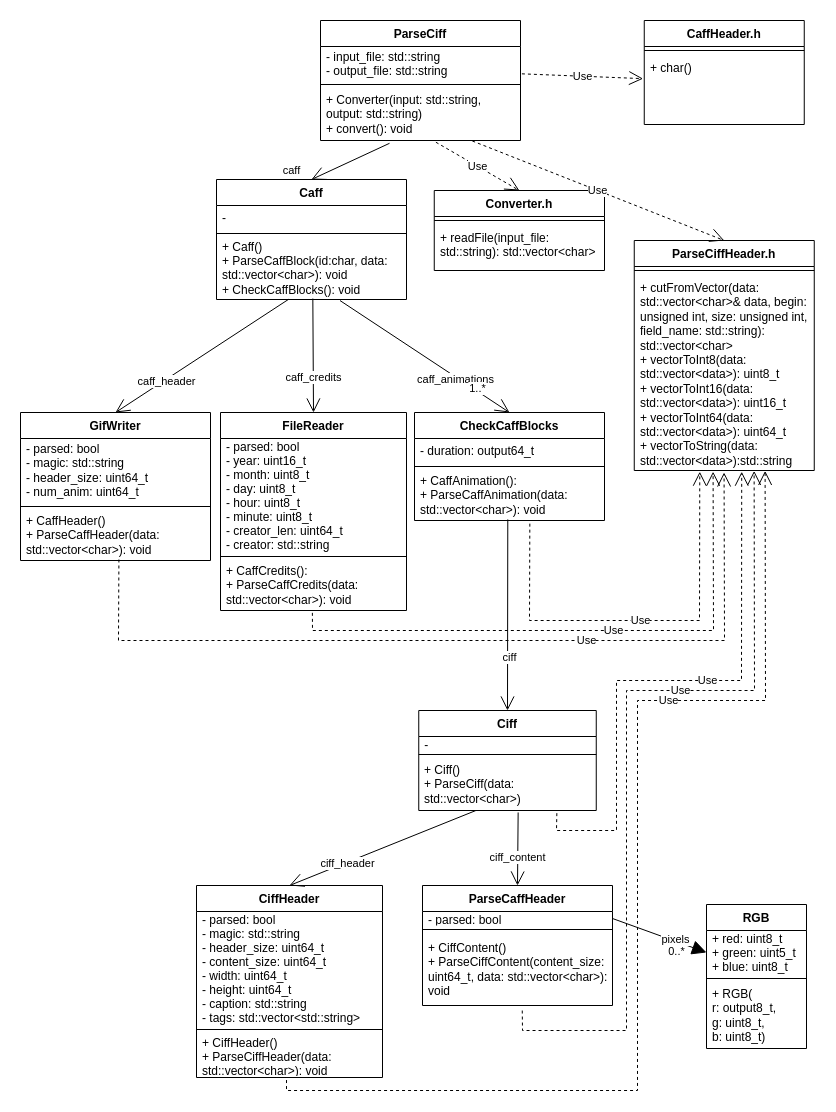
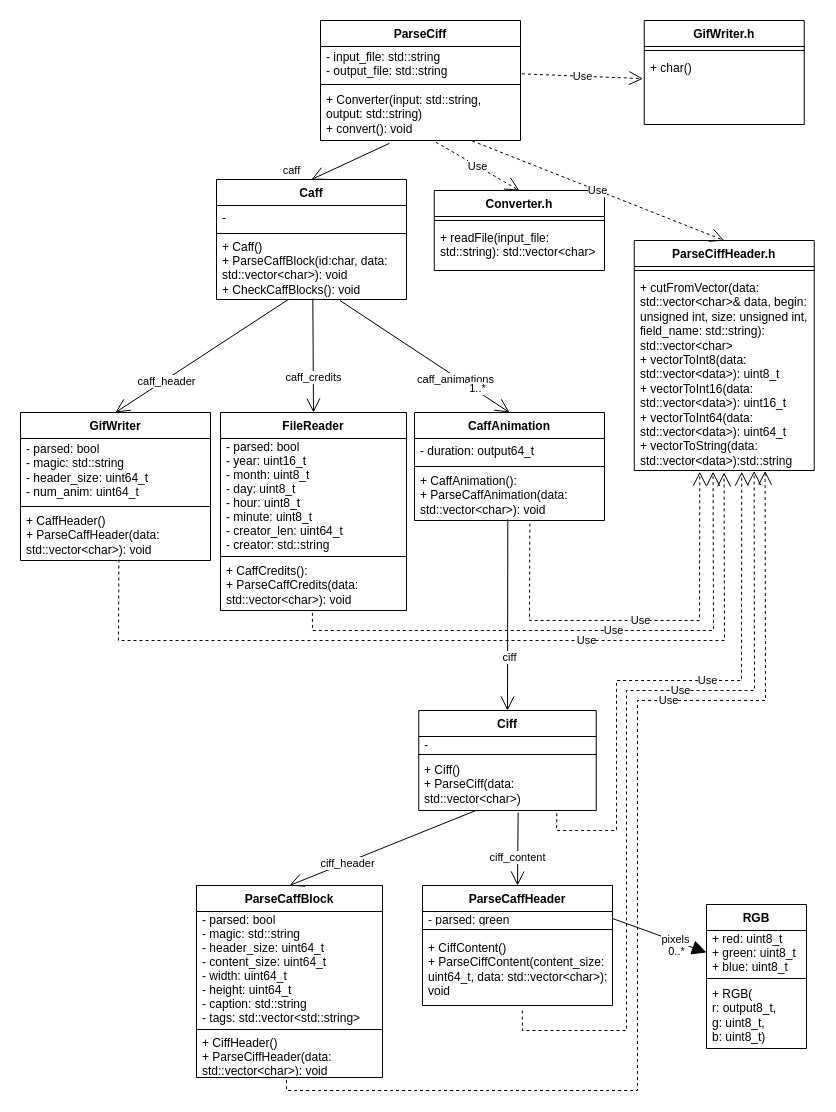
node "CaffHeader.h": label "CaffHeader.h" -> "GifWriter.h"
node "CheckCaffBlocks": label "CheckCaffBlocks" -> "CaffAnimation"
node "CiffHeader": label "CiffHeader" -> "ParseCaffBlock"
node "- parsed: bool": label "- parsed: bool" -> "- parsed: green"
node "+ red: uint8_t + green: uint5_t + blue: uint8_t": label "+ red: uint8_t + green: uint5_t + blue: uint8_t" -> "+ red: uint8_t + green: uint8_t + blue: uint8_t"
